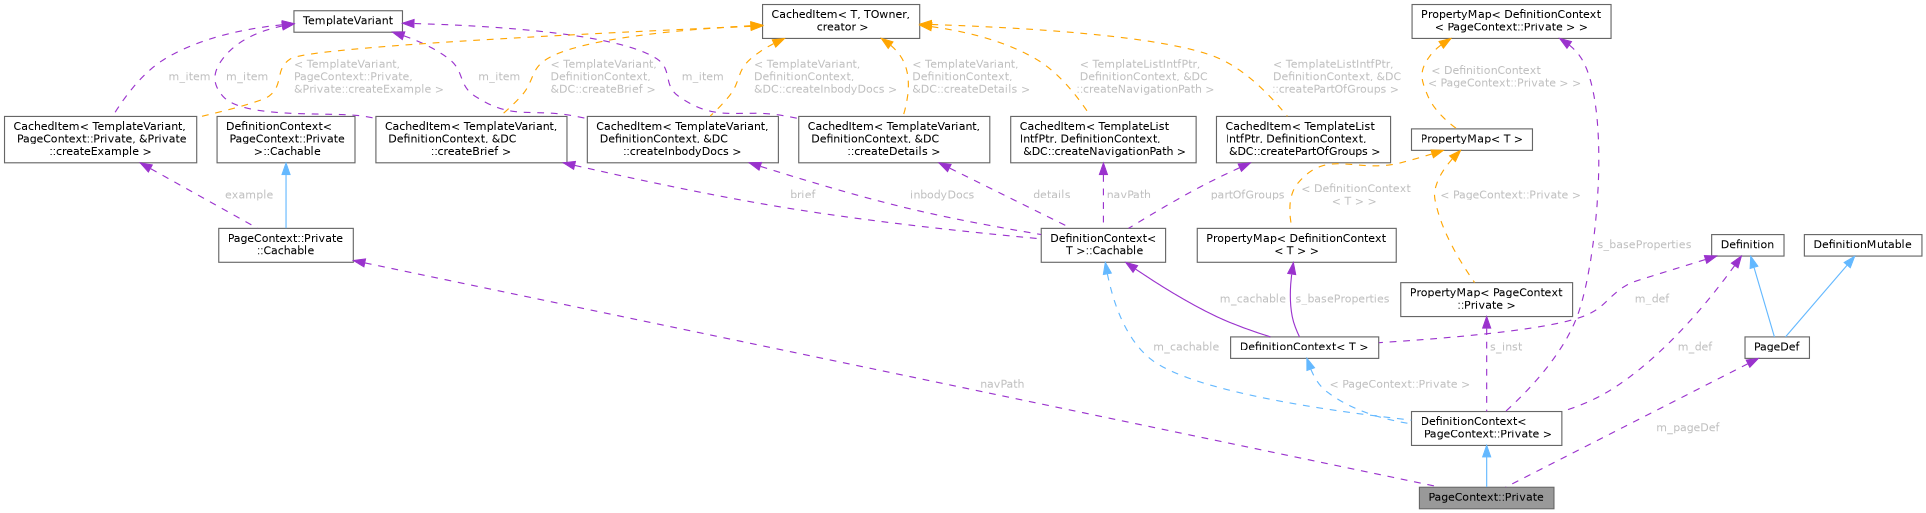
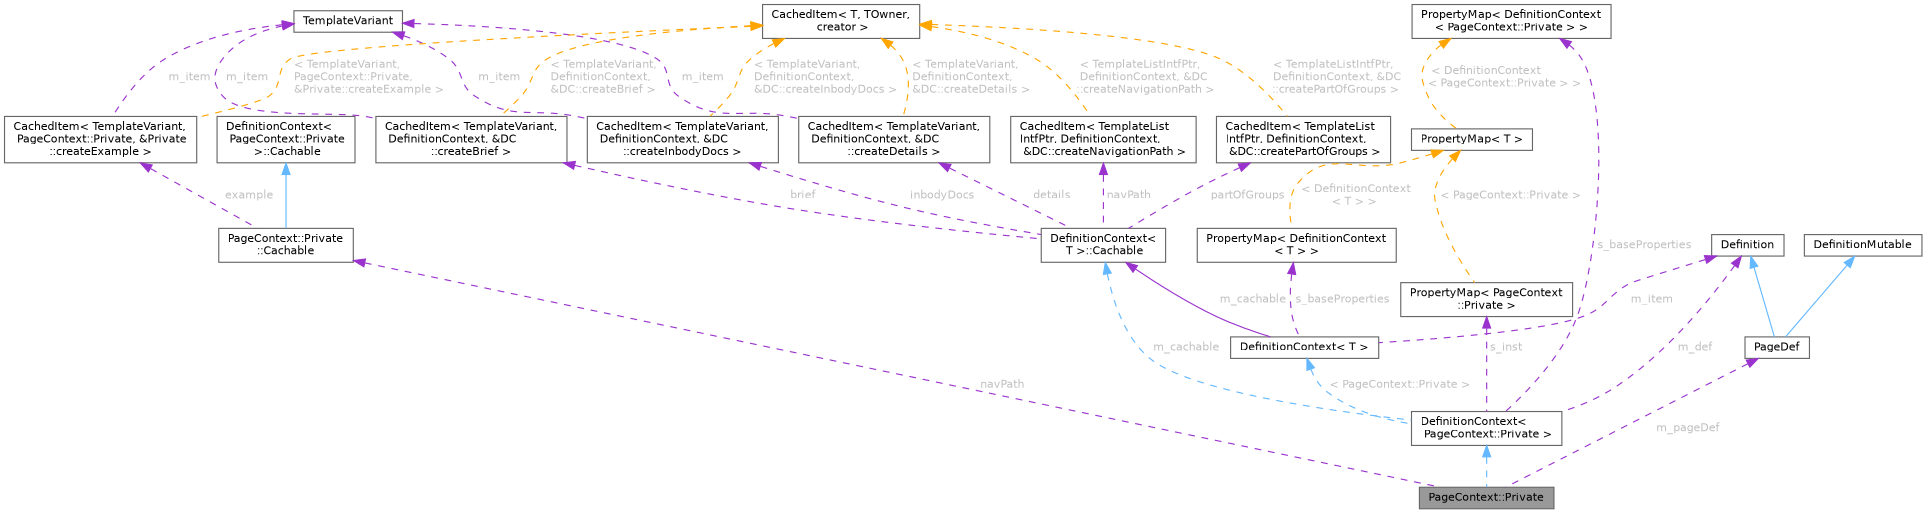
edge "DefinitionContext< T >" -> "Definition": label " m_def" -> " m_item"
edge "DefinitionContext< T >" -> "PropertyMap< DefinitionContext < T > >": style solid -> dashed
edge "PageContext::Private" -> "DefinitionContext< PageContext::Private >": style solid -> dashed
